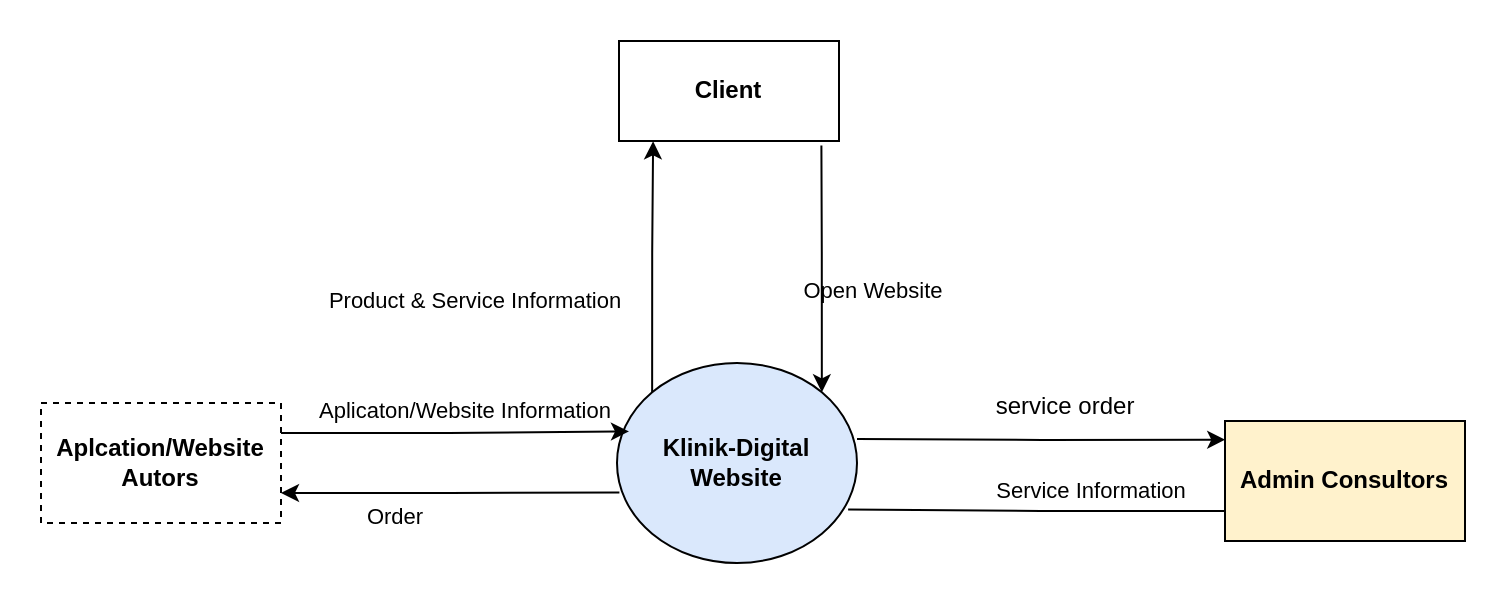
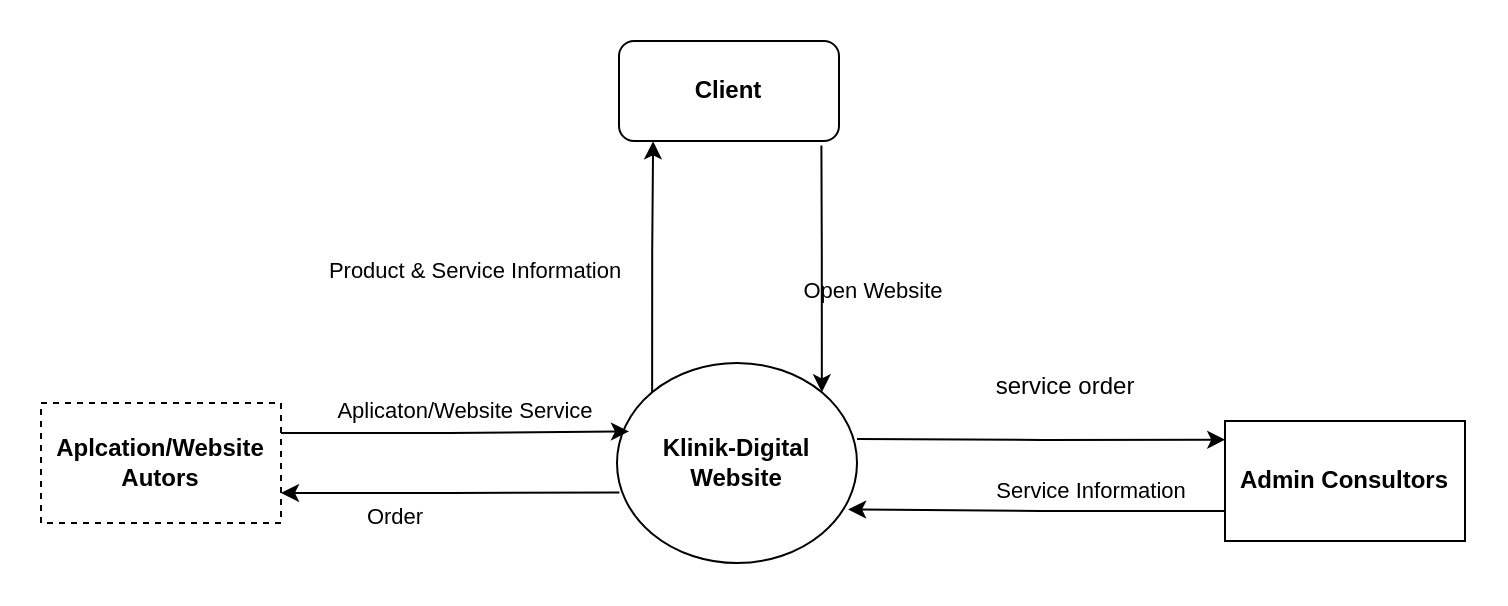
node "Client": shape rectangle -> rounded rectangle
node "Product & Service Information": moved (475, 301) -> (475, 271)
node "service order": moved (1065, 407) -> (1065, 387)
node "Aplicaton/Website Information": label "Aplicaton/Website Information" -> "Aplicaton/Website Service"
node "Klinik-Digital Website": fillcolor #dae8fc -> #ffffff
node "Admin Consultors": fillcolor #fff2cc -> #ffffff
edge "Klinik-Digital Website" -- "Admin Consultors": arrowhead none -> classic
